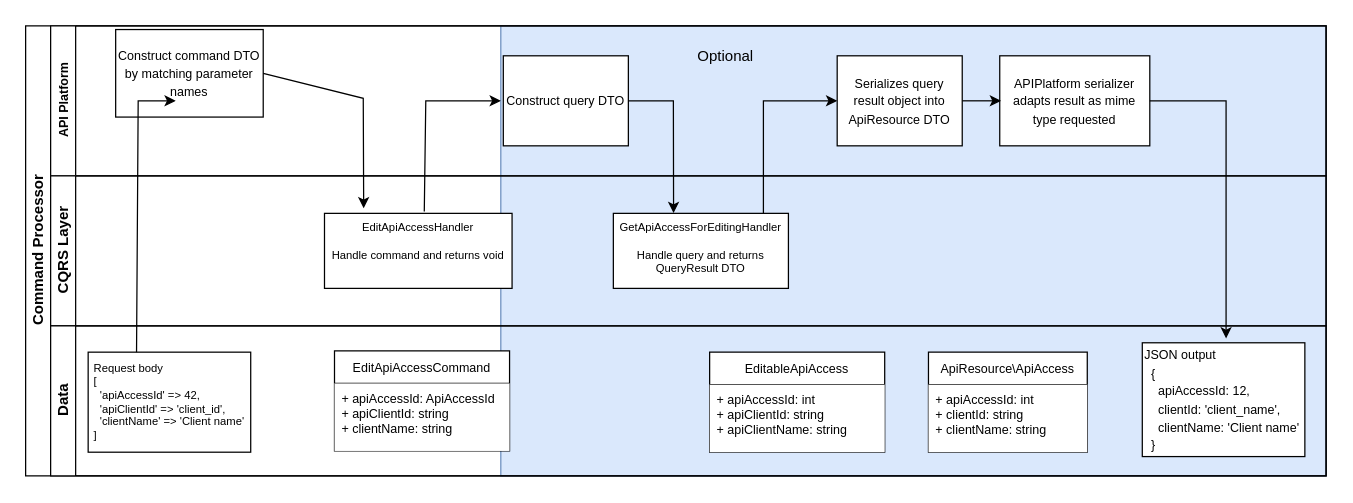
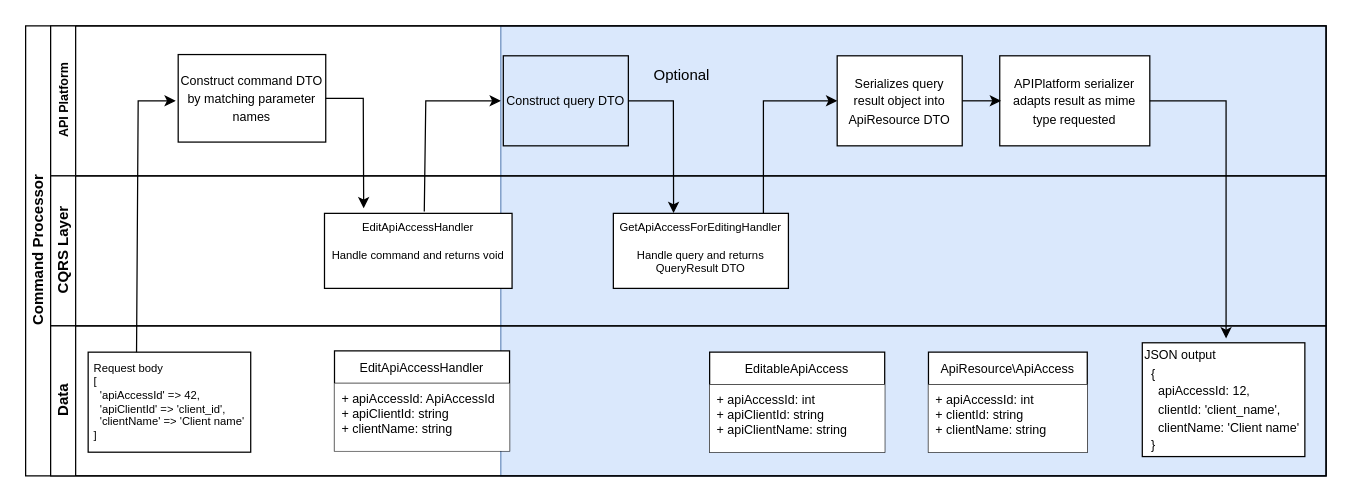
node "Optional": moved (726, 57) -> (682, 76)
node "Construct command DTO by matching parameter names": moved (189, 73) -> (252, 98)
node "Construct query DTO": fillcolor #ffffff -> #dae8fc
node "EditApiAccessCommand": label "EditApiAccessCommand" -> "EditApiAccessHandler"
